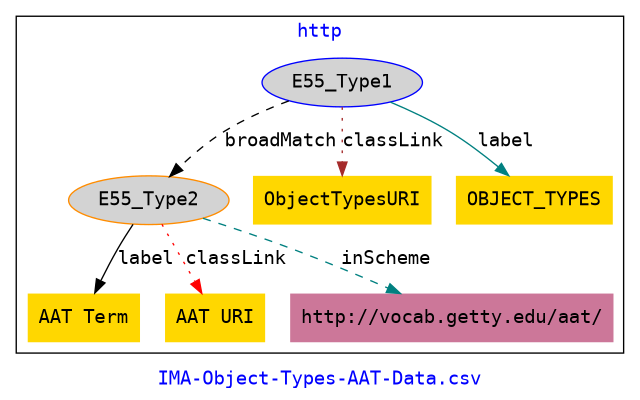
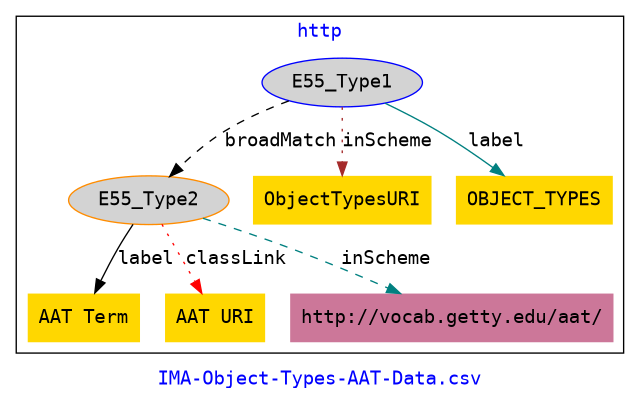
edge "E55_Type1" -> "ObjectTypesURI": label "classLink" -> "inScheme"
